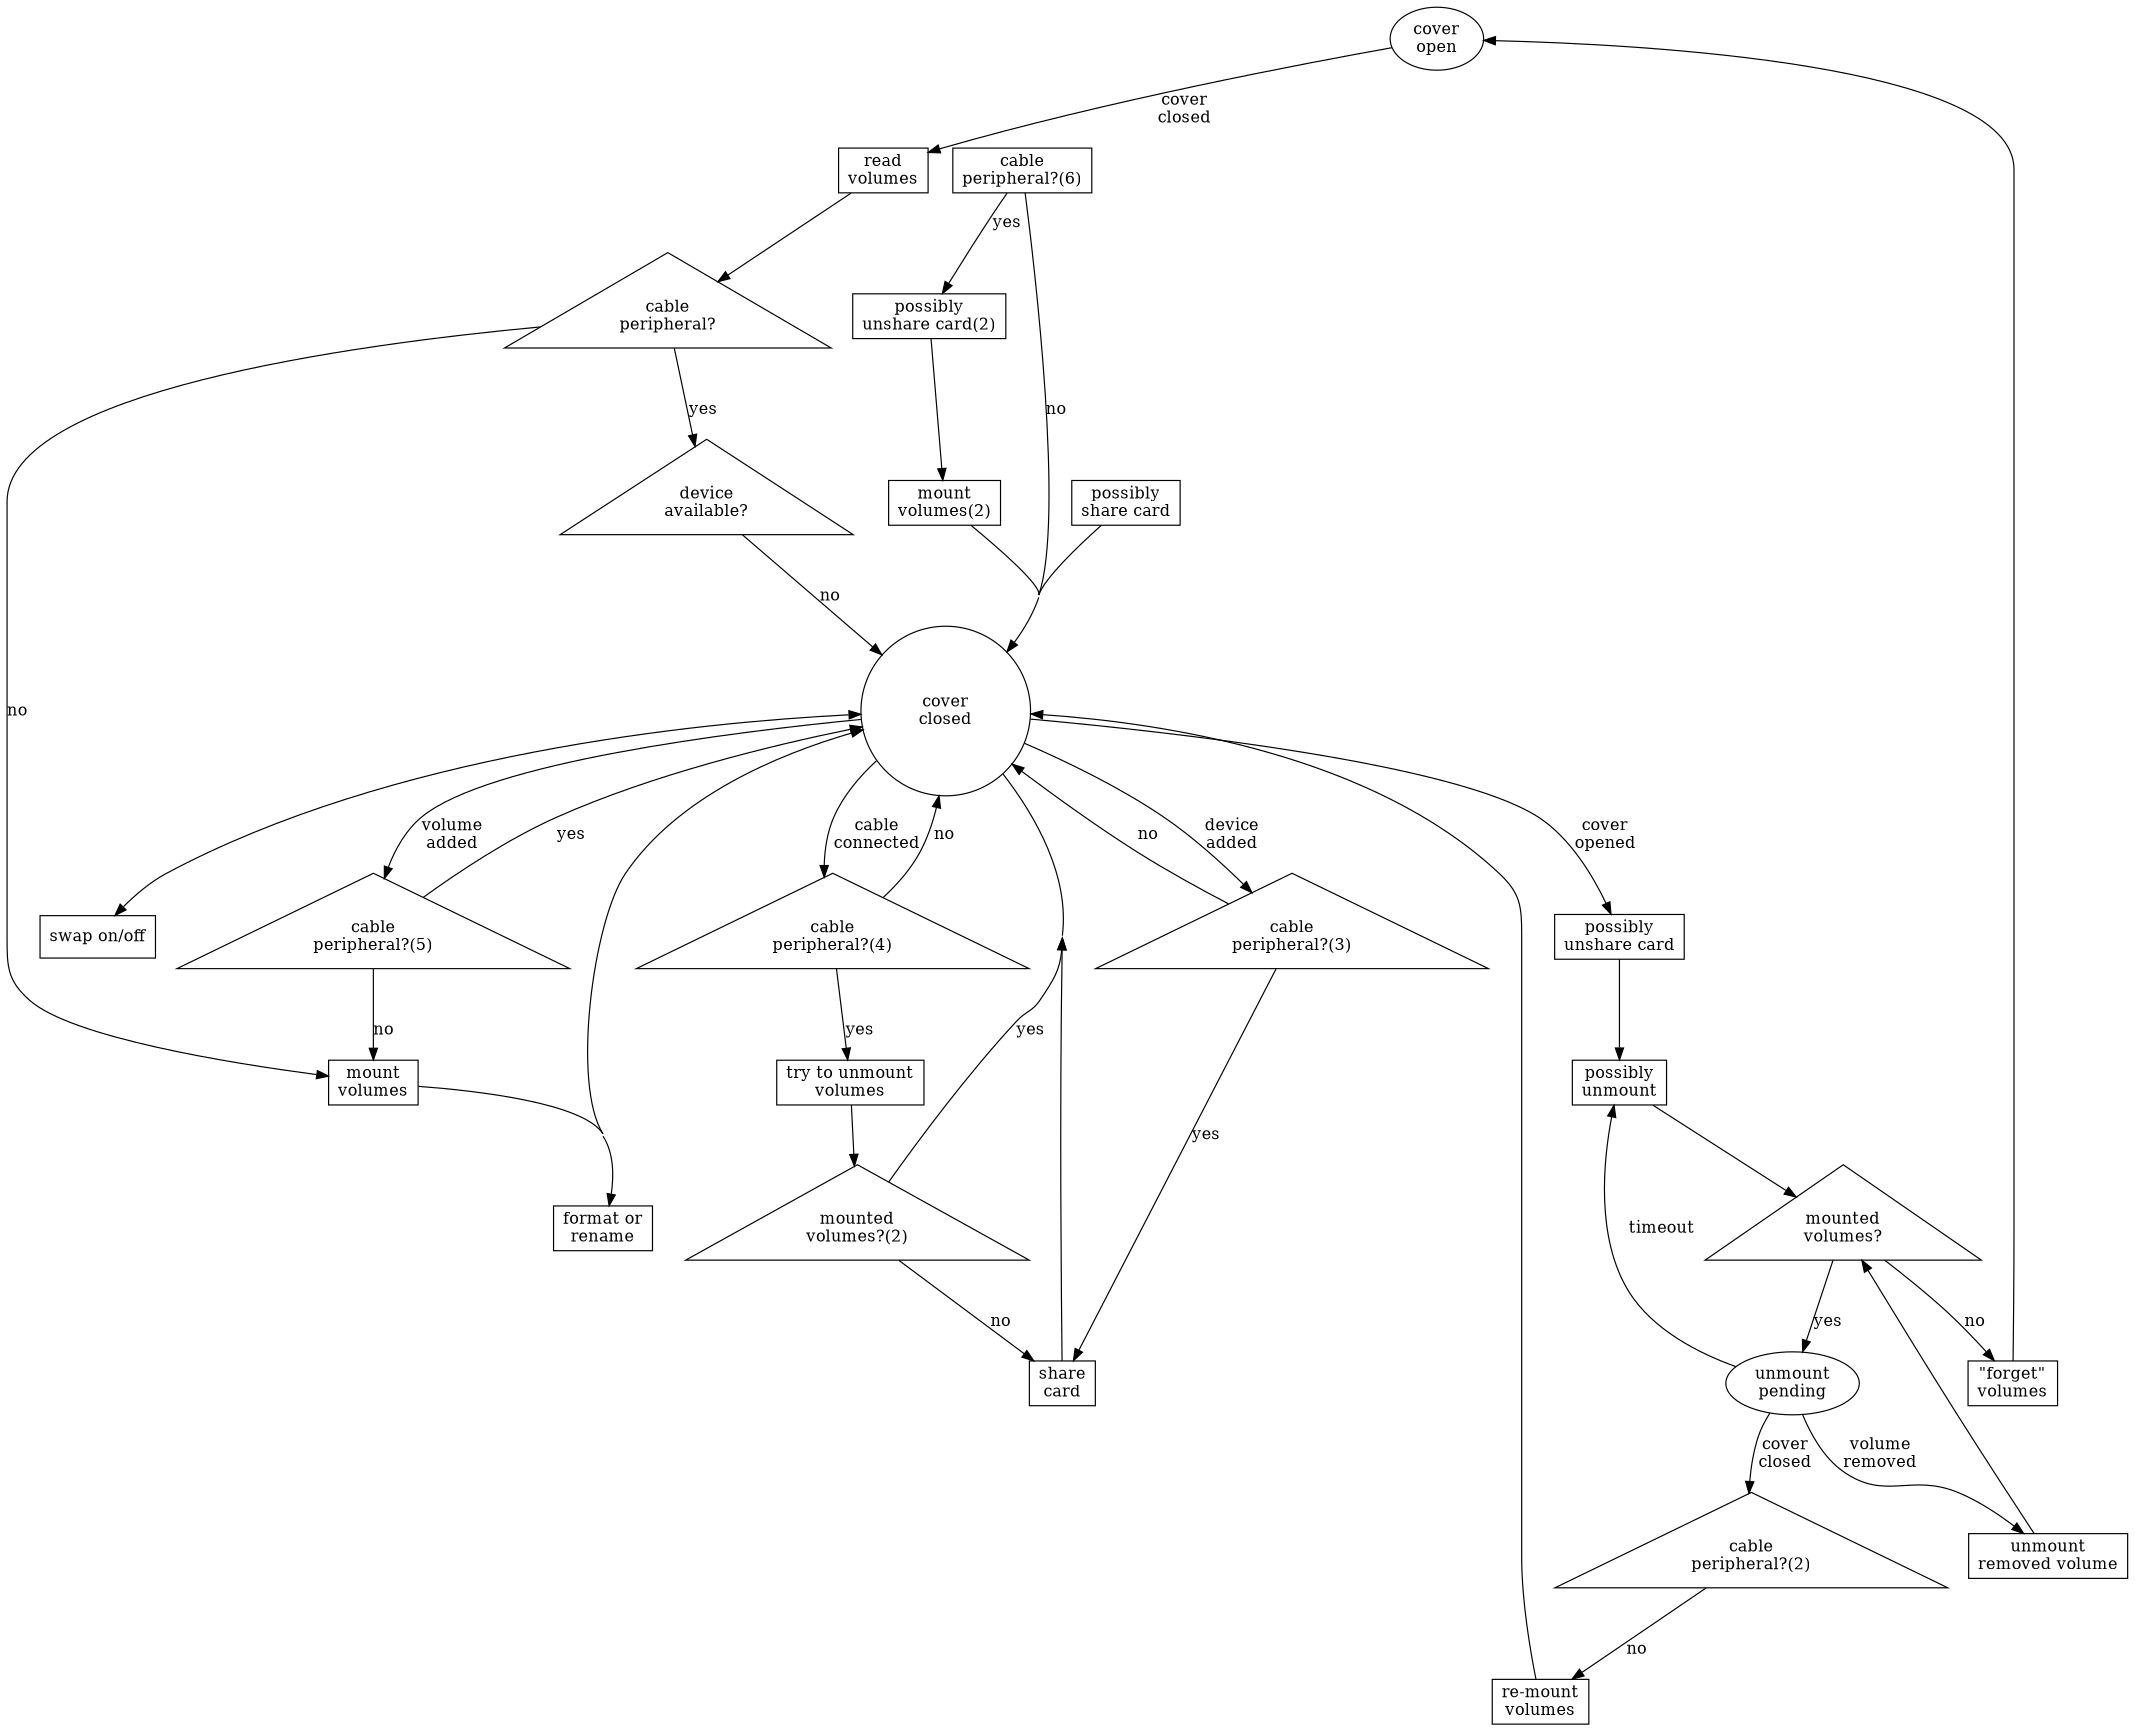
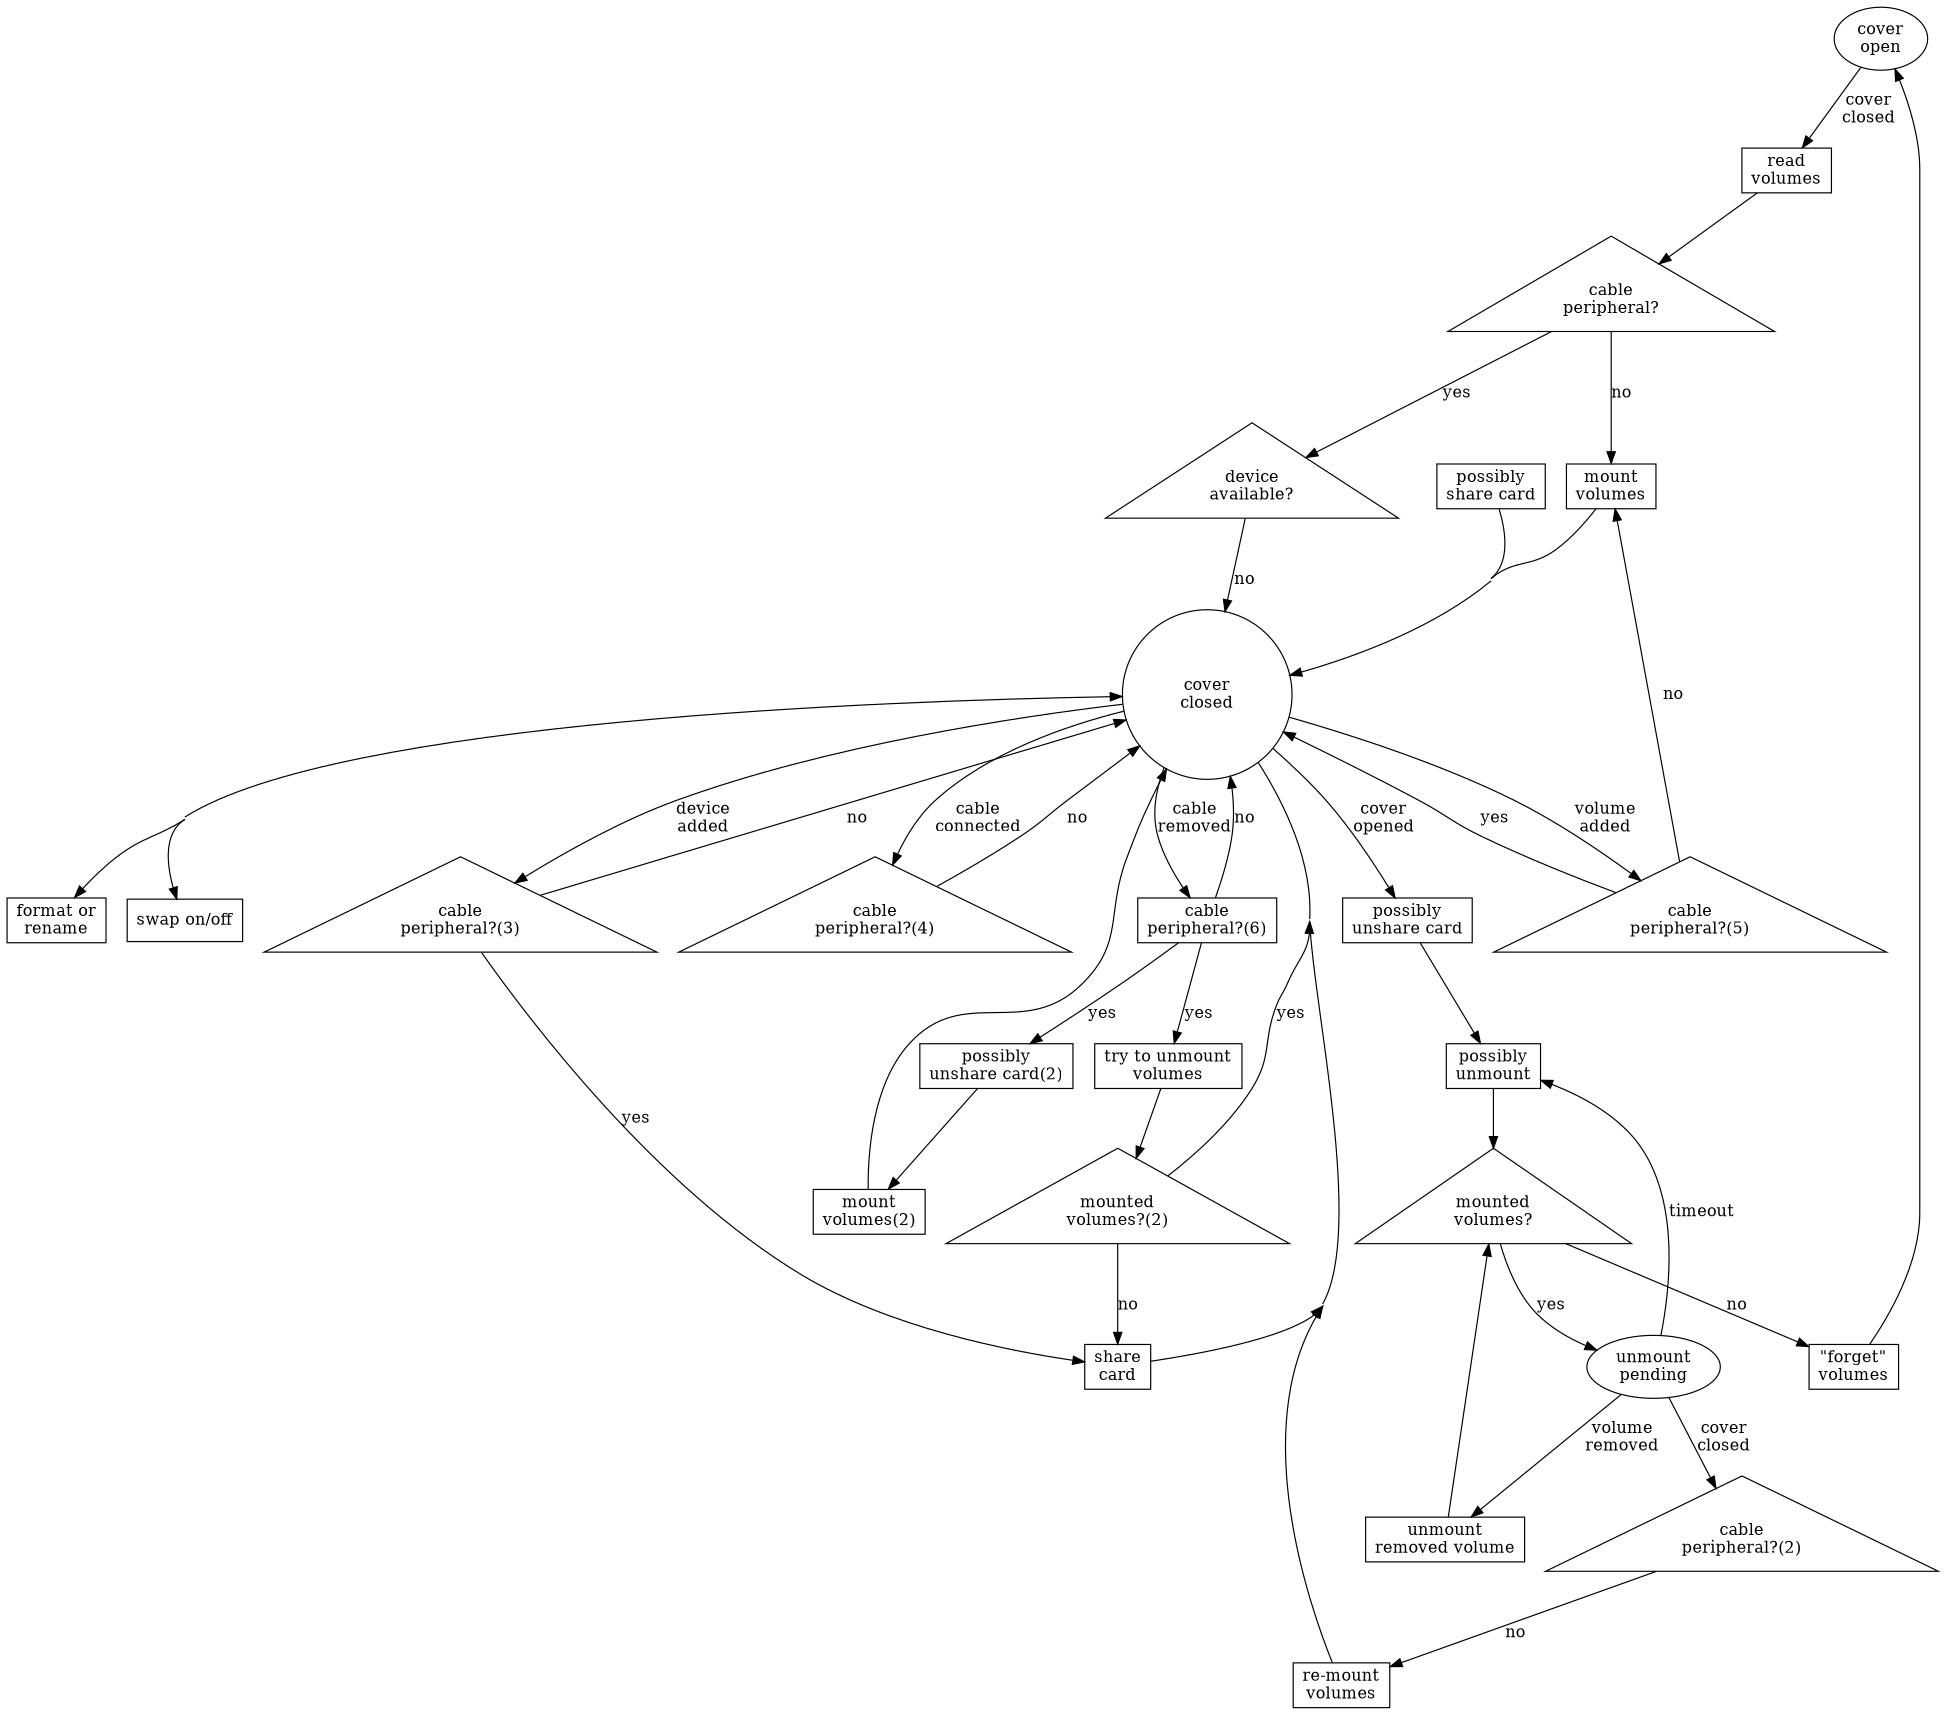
edge "cover closed" -> "cable peripheral?(6)": added, label "cable removed"
edge "cable peripheral?(4)" -> "try to unmount volumes": now "cable peripheral?(6)" -> "try to unmount volumes"
edge "mount volumes" -> "format or rename": now "mount volumes" -> "cover closed"
